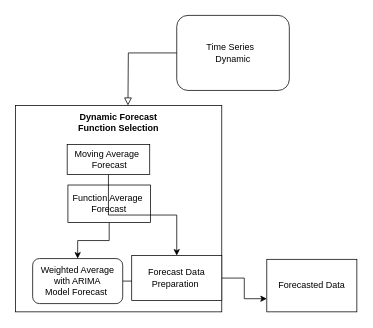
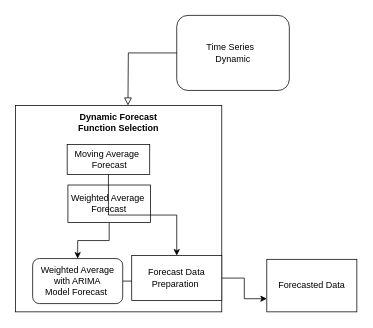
node "Function Average Forecast": label "Function Average Forecast" -> "Weighted Average Forecast"
